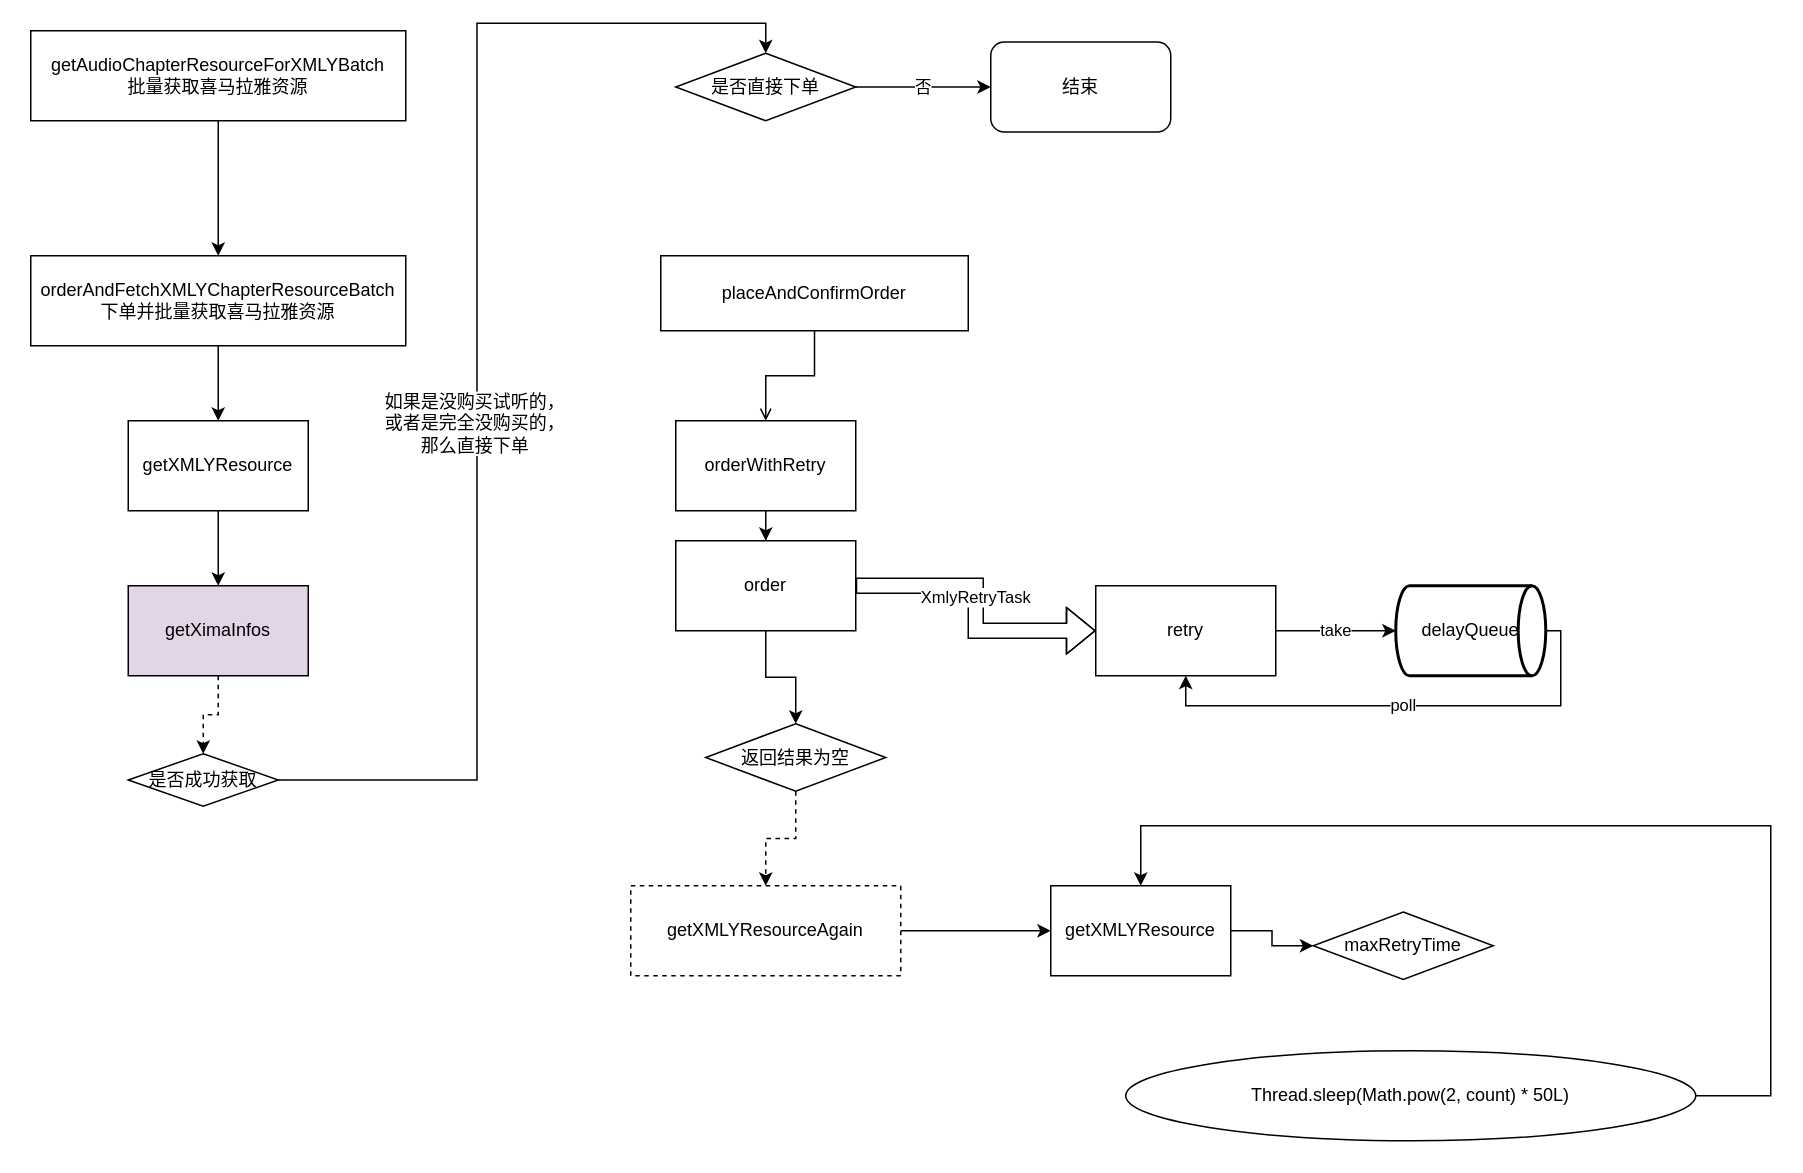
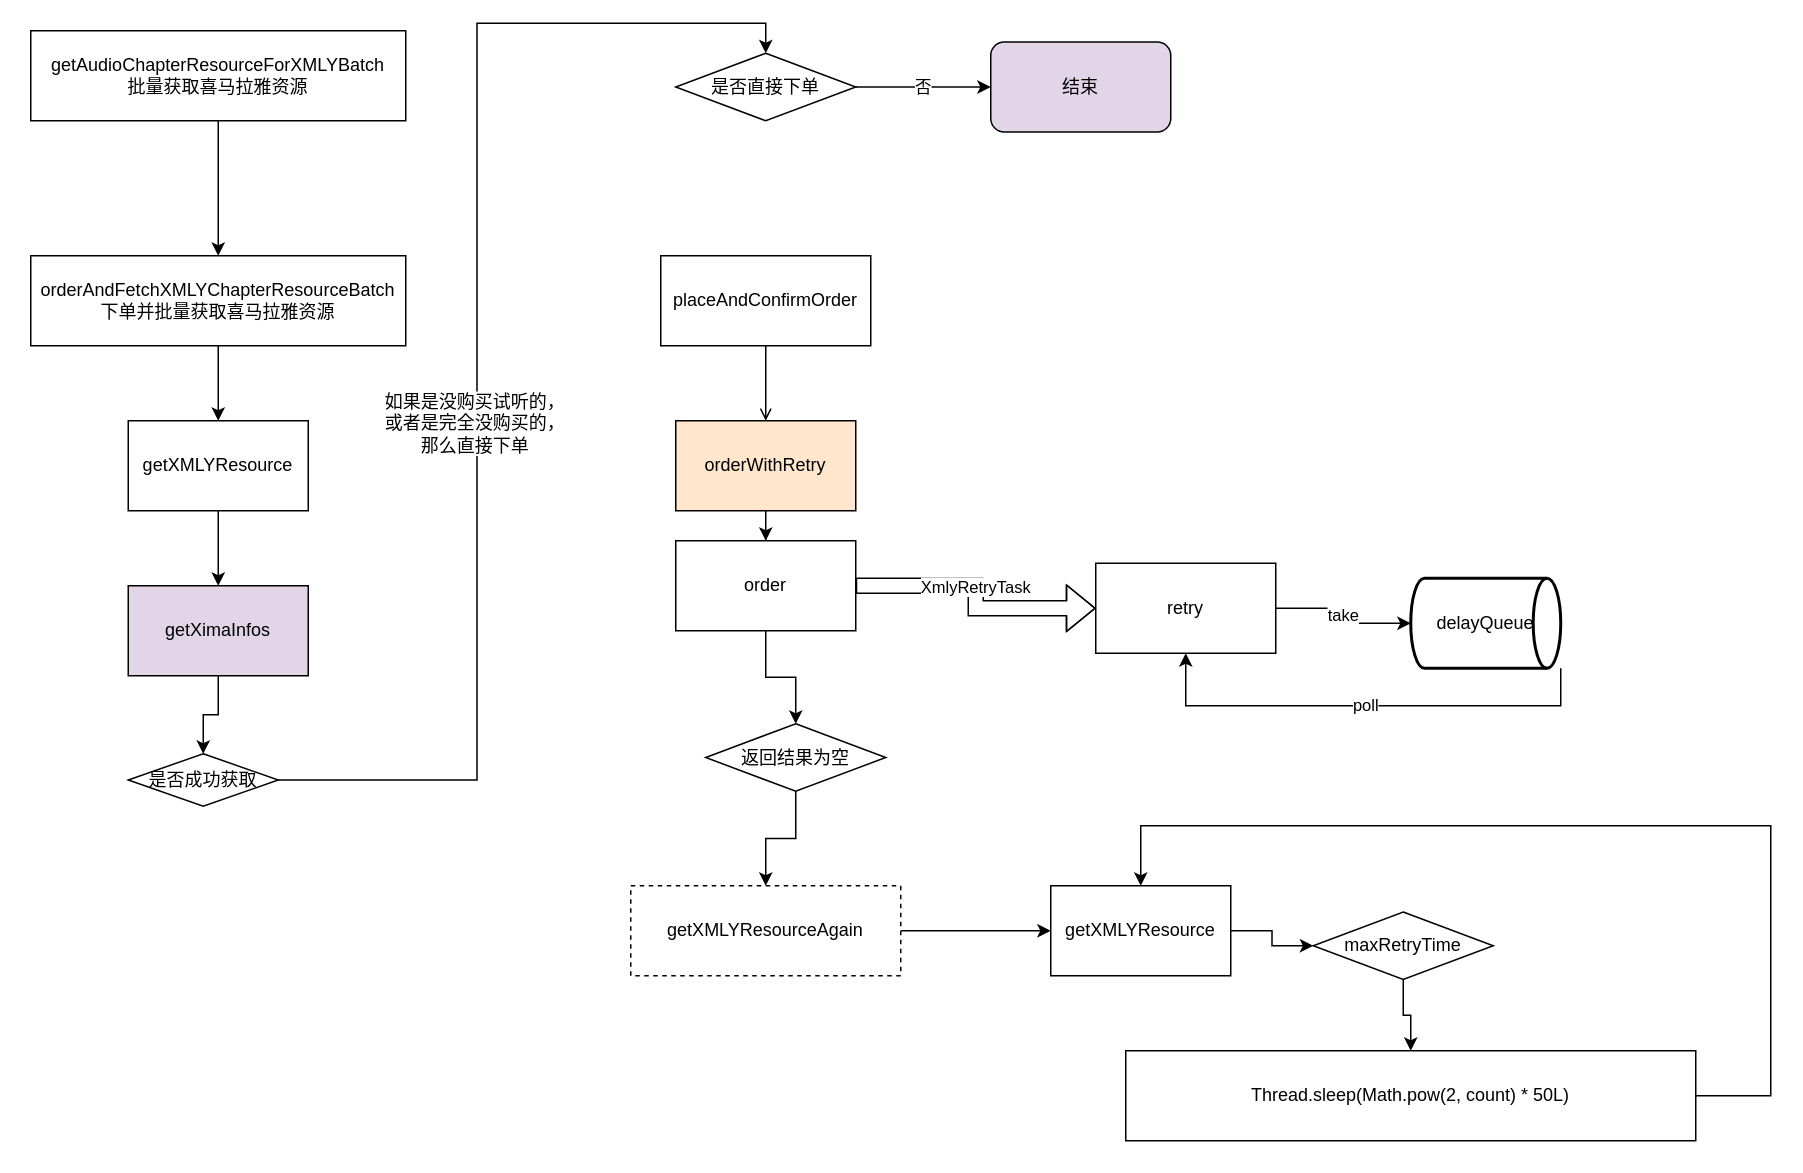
node "结束": fillcolor #ffffff -> #e1d5e7
node "placeAndConfirmOrder": size 308x75 -> 210x90
node "orderWithRetry": fillcolor #ffffff -> #ffe6cc
node "retry": moved (1186, 631) -> (1186, 608)
node "delayQueue": moved (1471, 631) -> (1486, 623)
edge "getXimaInfos" -> "是否成功获取": style dashed -> solid
edge "返回结果为空" -> "getXMLYResourceAgain": style dashed -> solid
edge "maxRetryTime" -> "Thread.sleep(Math.pow(2, count) * 50L)": added
node "Thread.sleep(Math.pow(2, count) * 50L)": shape ellipse -> rectangle
